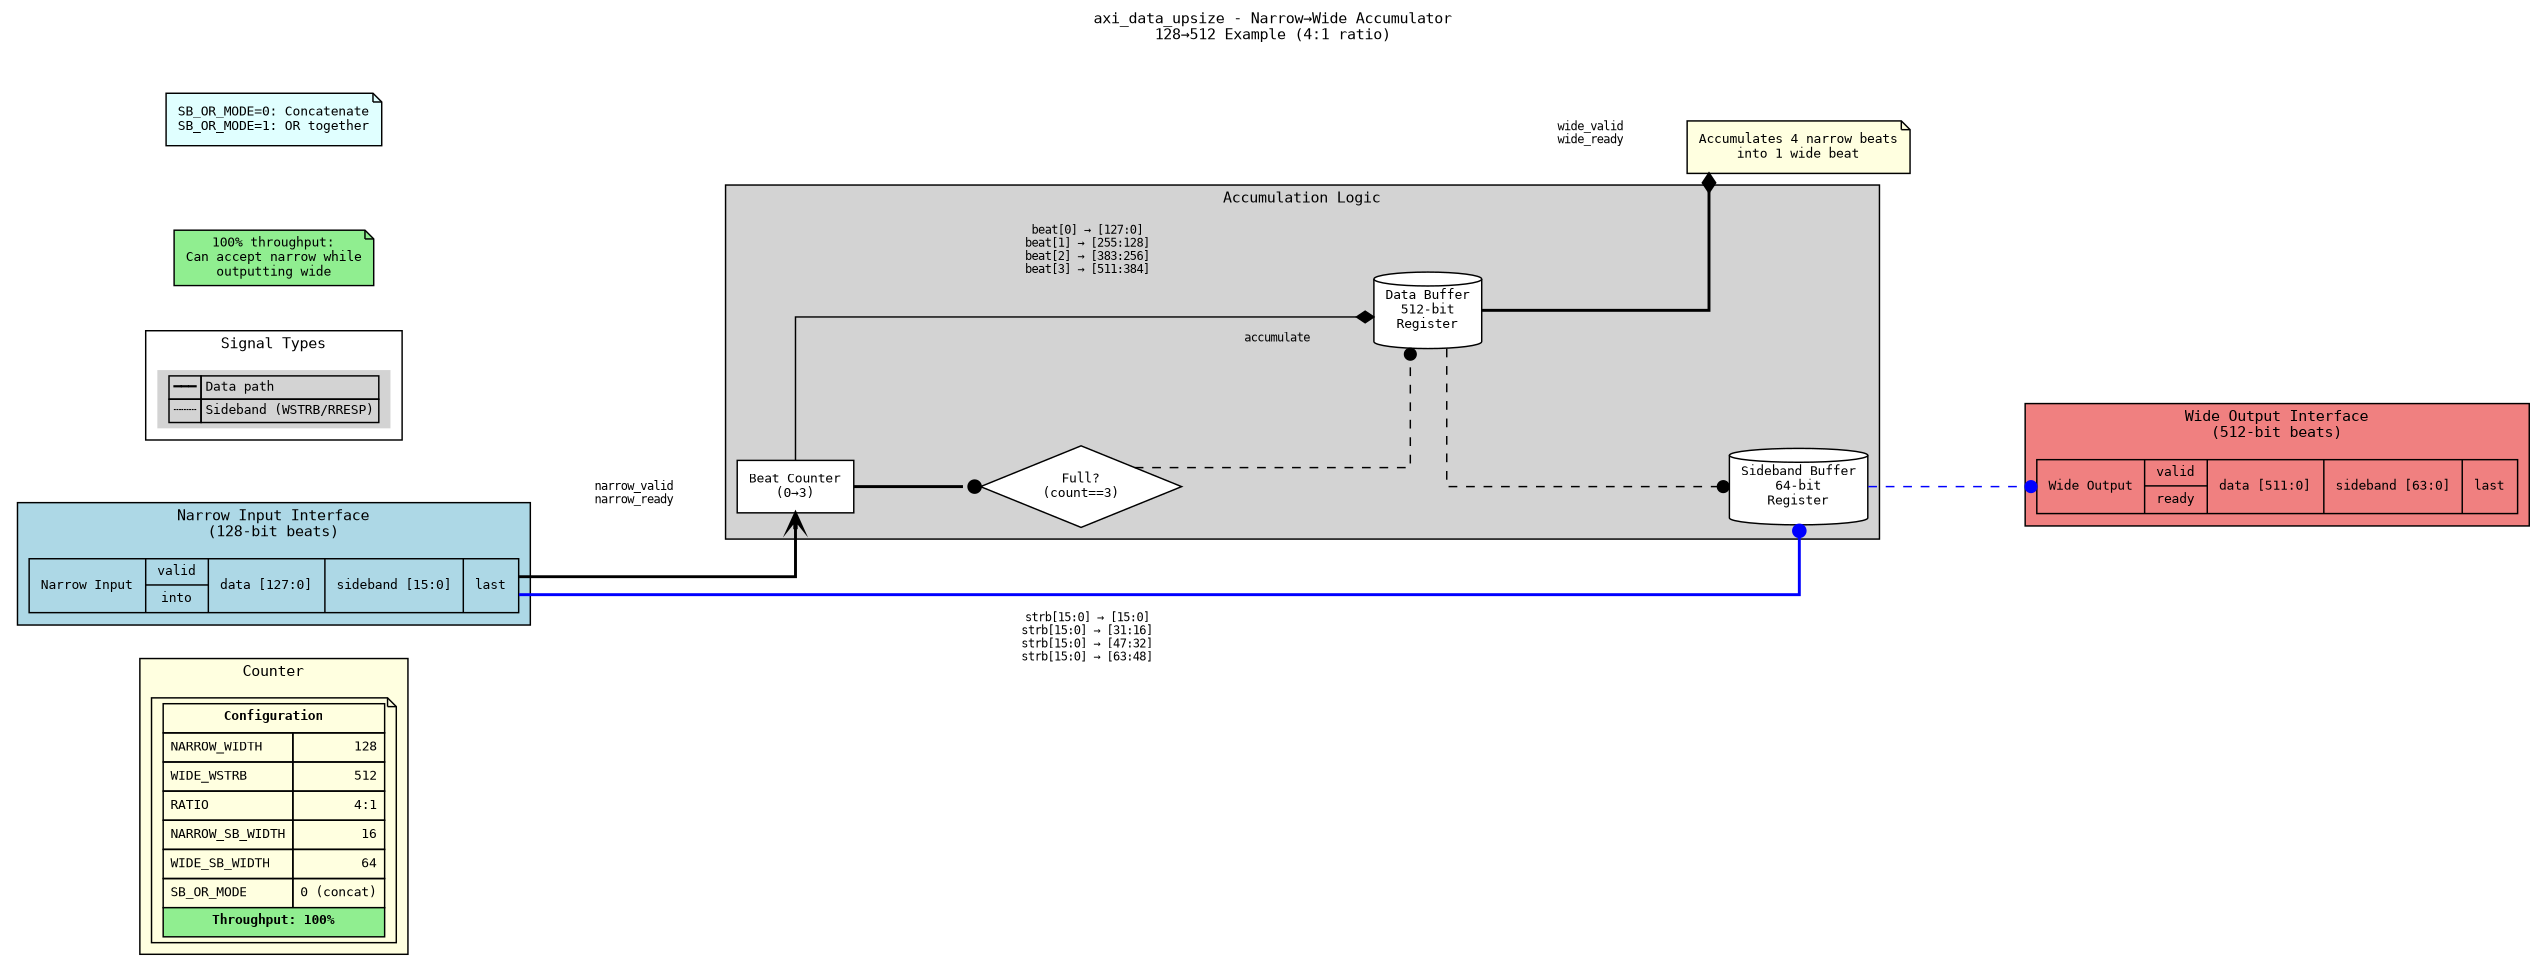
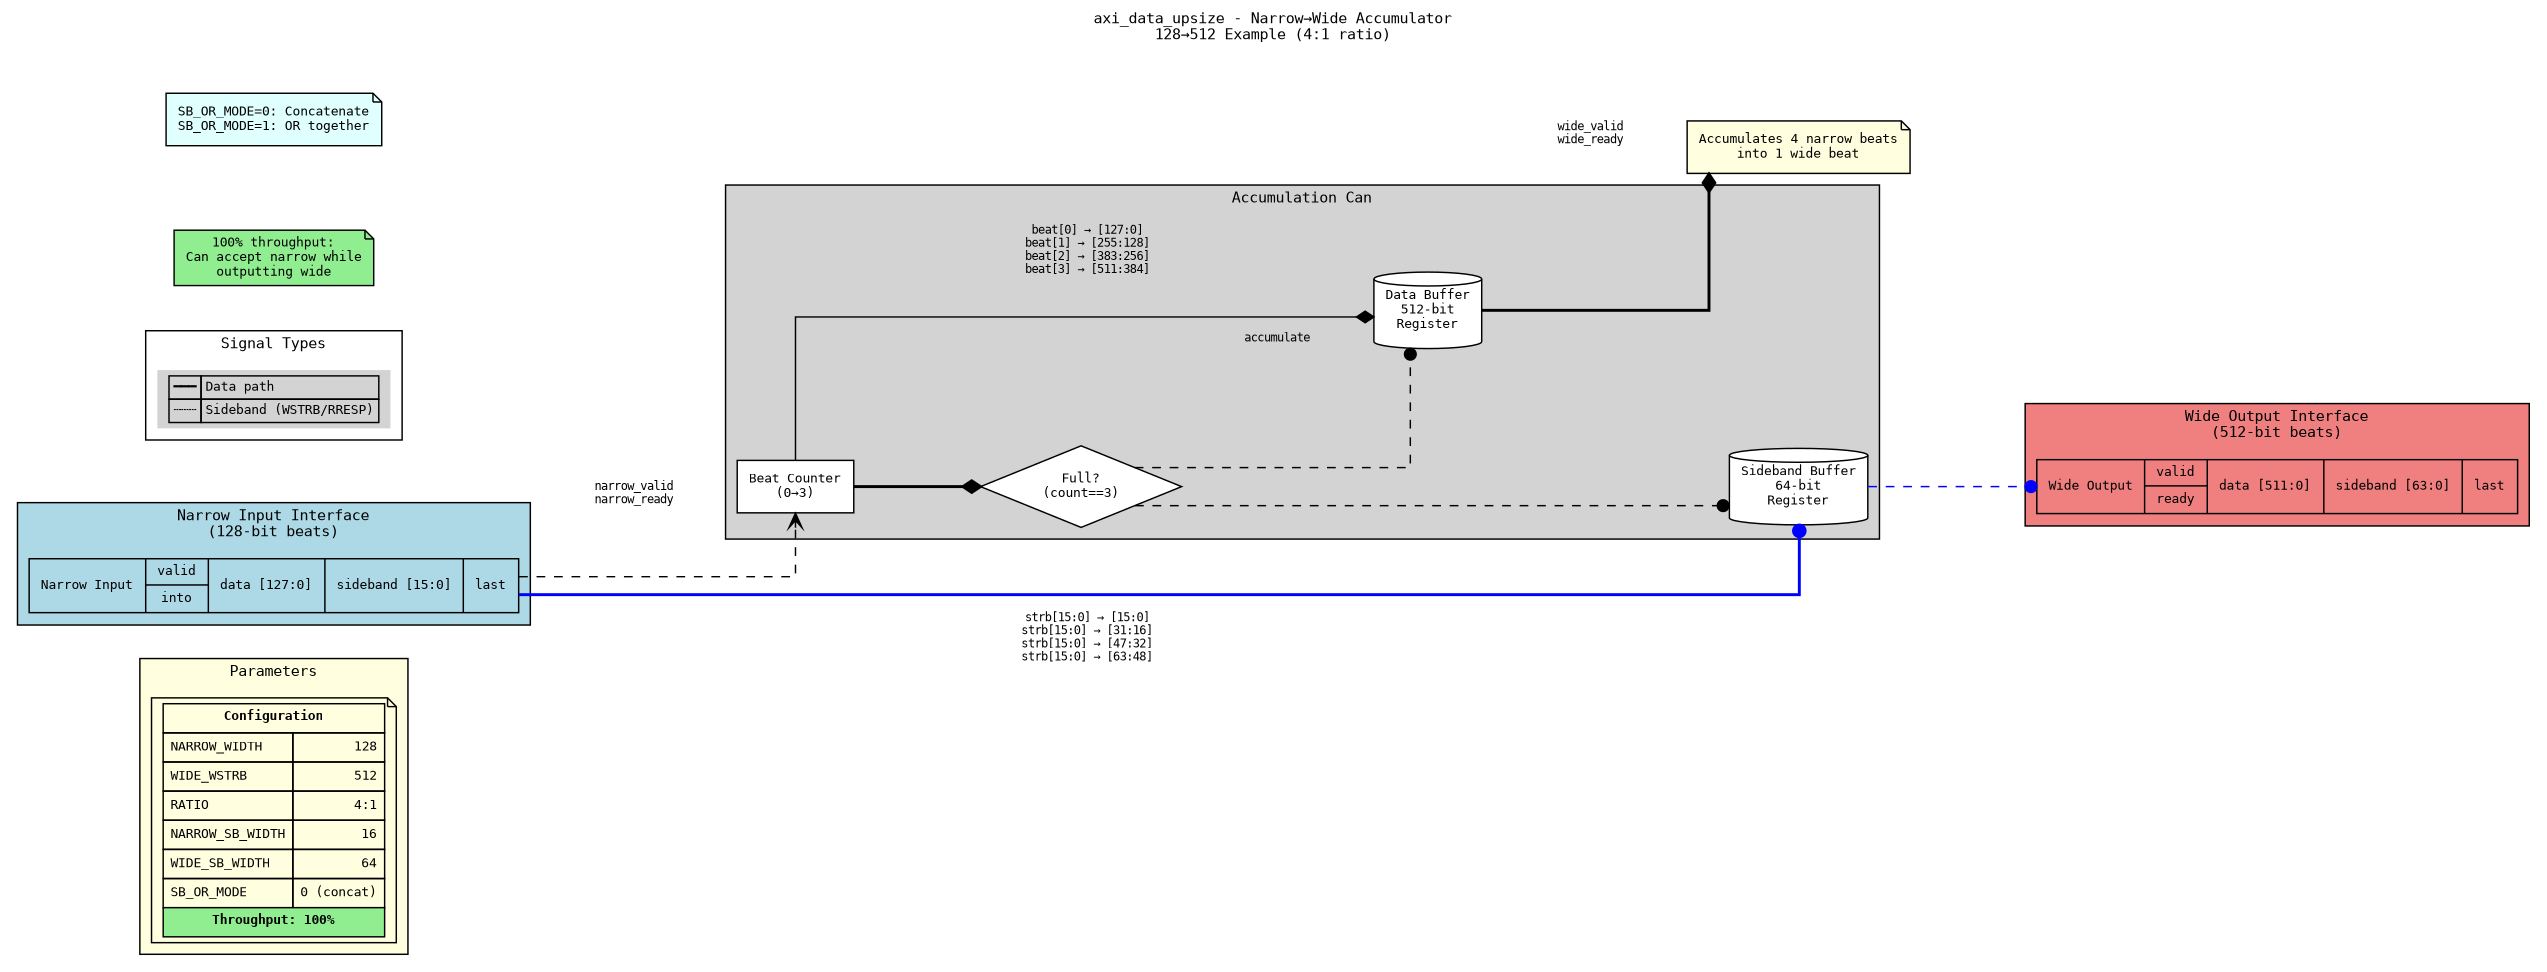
cluster "Accumulation Logic": label "Accumulation Logic" -> "Accumulation Can"
edge "Beat Counter (0→3)" -> "Full? (count==3)": arrowhead dot -> diamond
edge "Data Buffer 512-bit Register" -> "Sideband Buffer 64-bit Register": now "Full? (count==3)" -> "Sideband Buffer 64-bit Register"
edge "Narrow Input" -> "Beat Counter (0→3)": style bold -> dashed
cluster "Counter": label "Counter" -> "Parameters"
